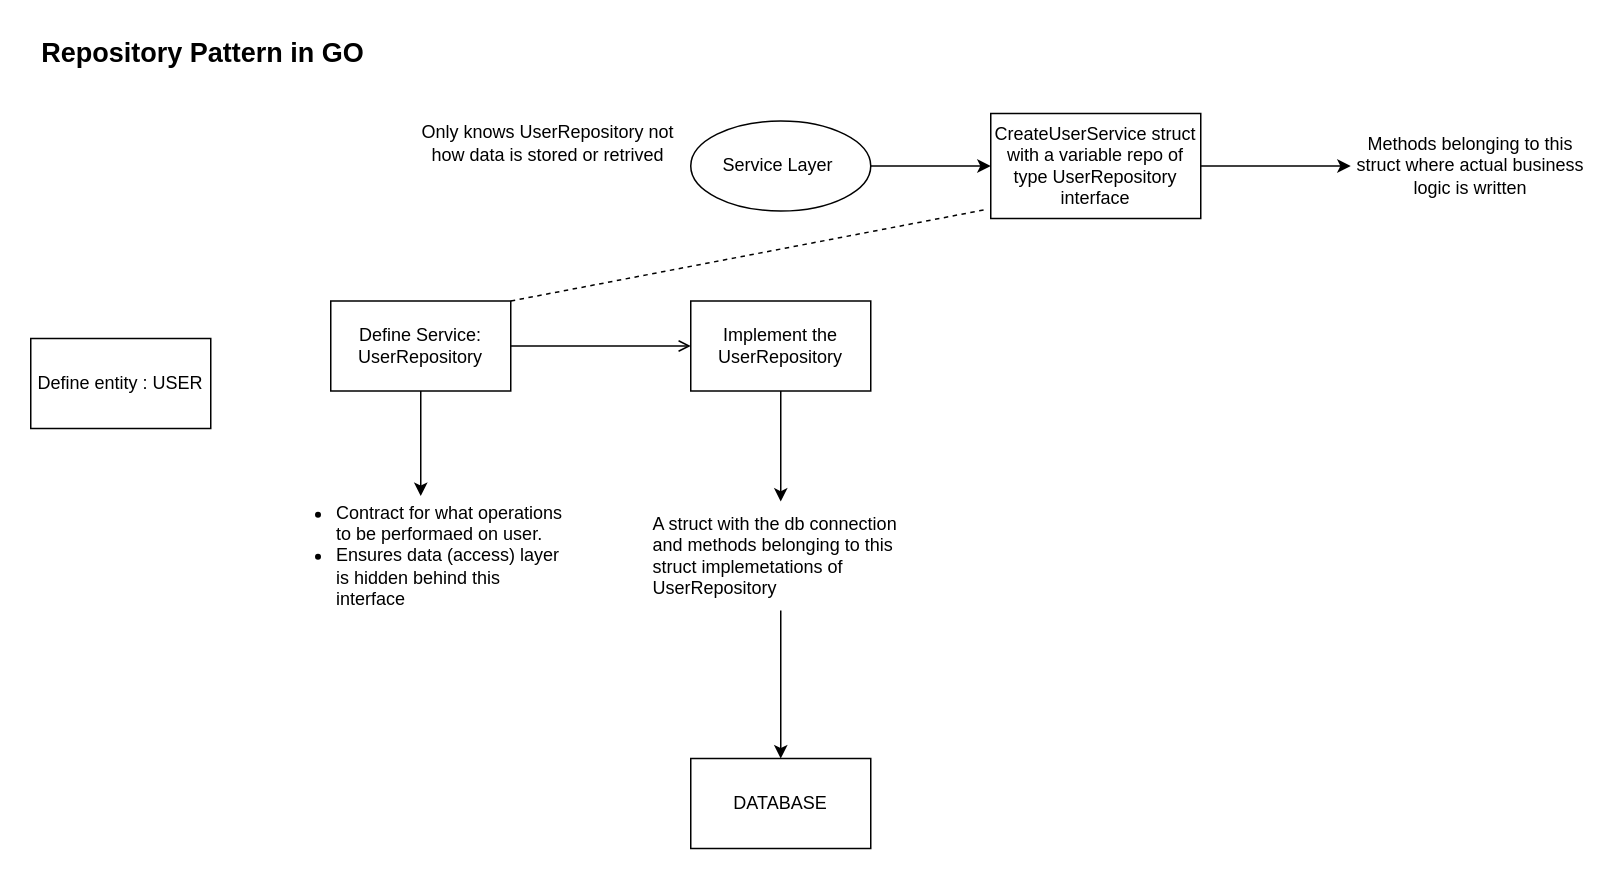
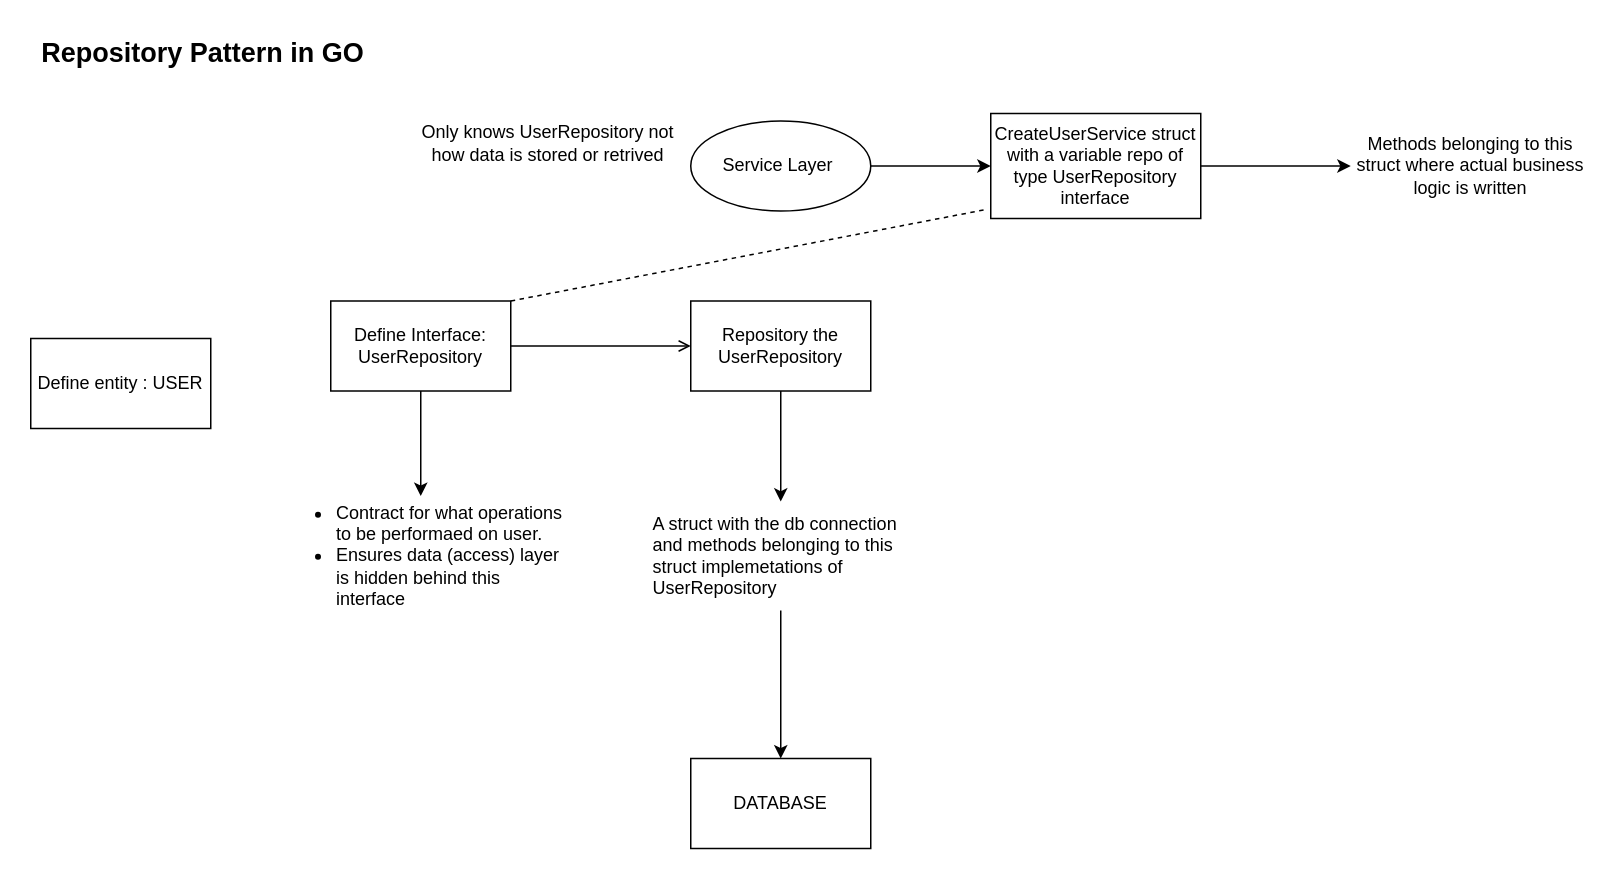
node "Define Service: UserRepository": label "Define Service: UserRepository" -> "Define Interface: UserRepository"
node "Implement the UserRepository": label "Implement the UserRepository" -> "Repository the UserRepository"
